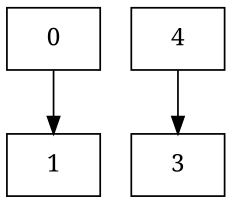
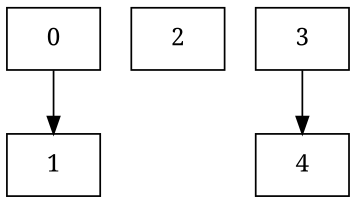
node "2": added
edge "4" -> "3": reversed
